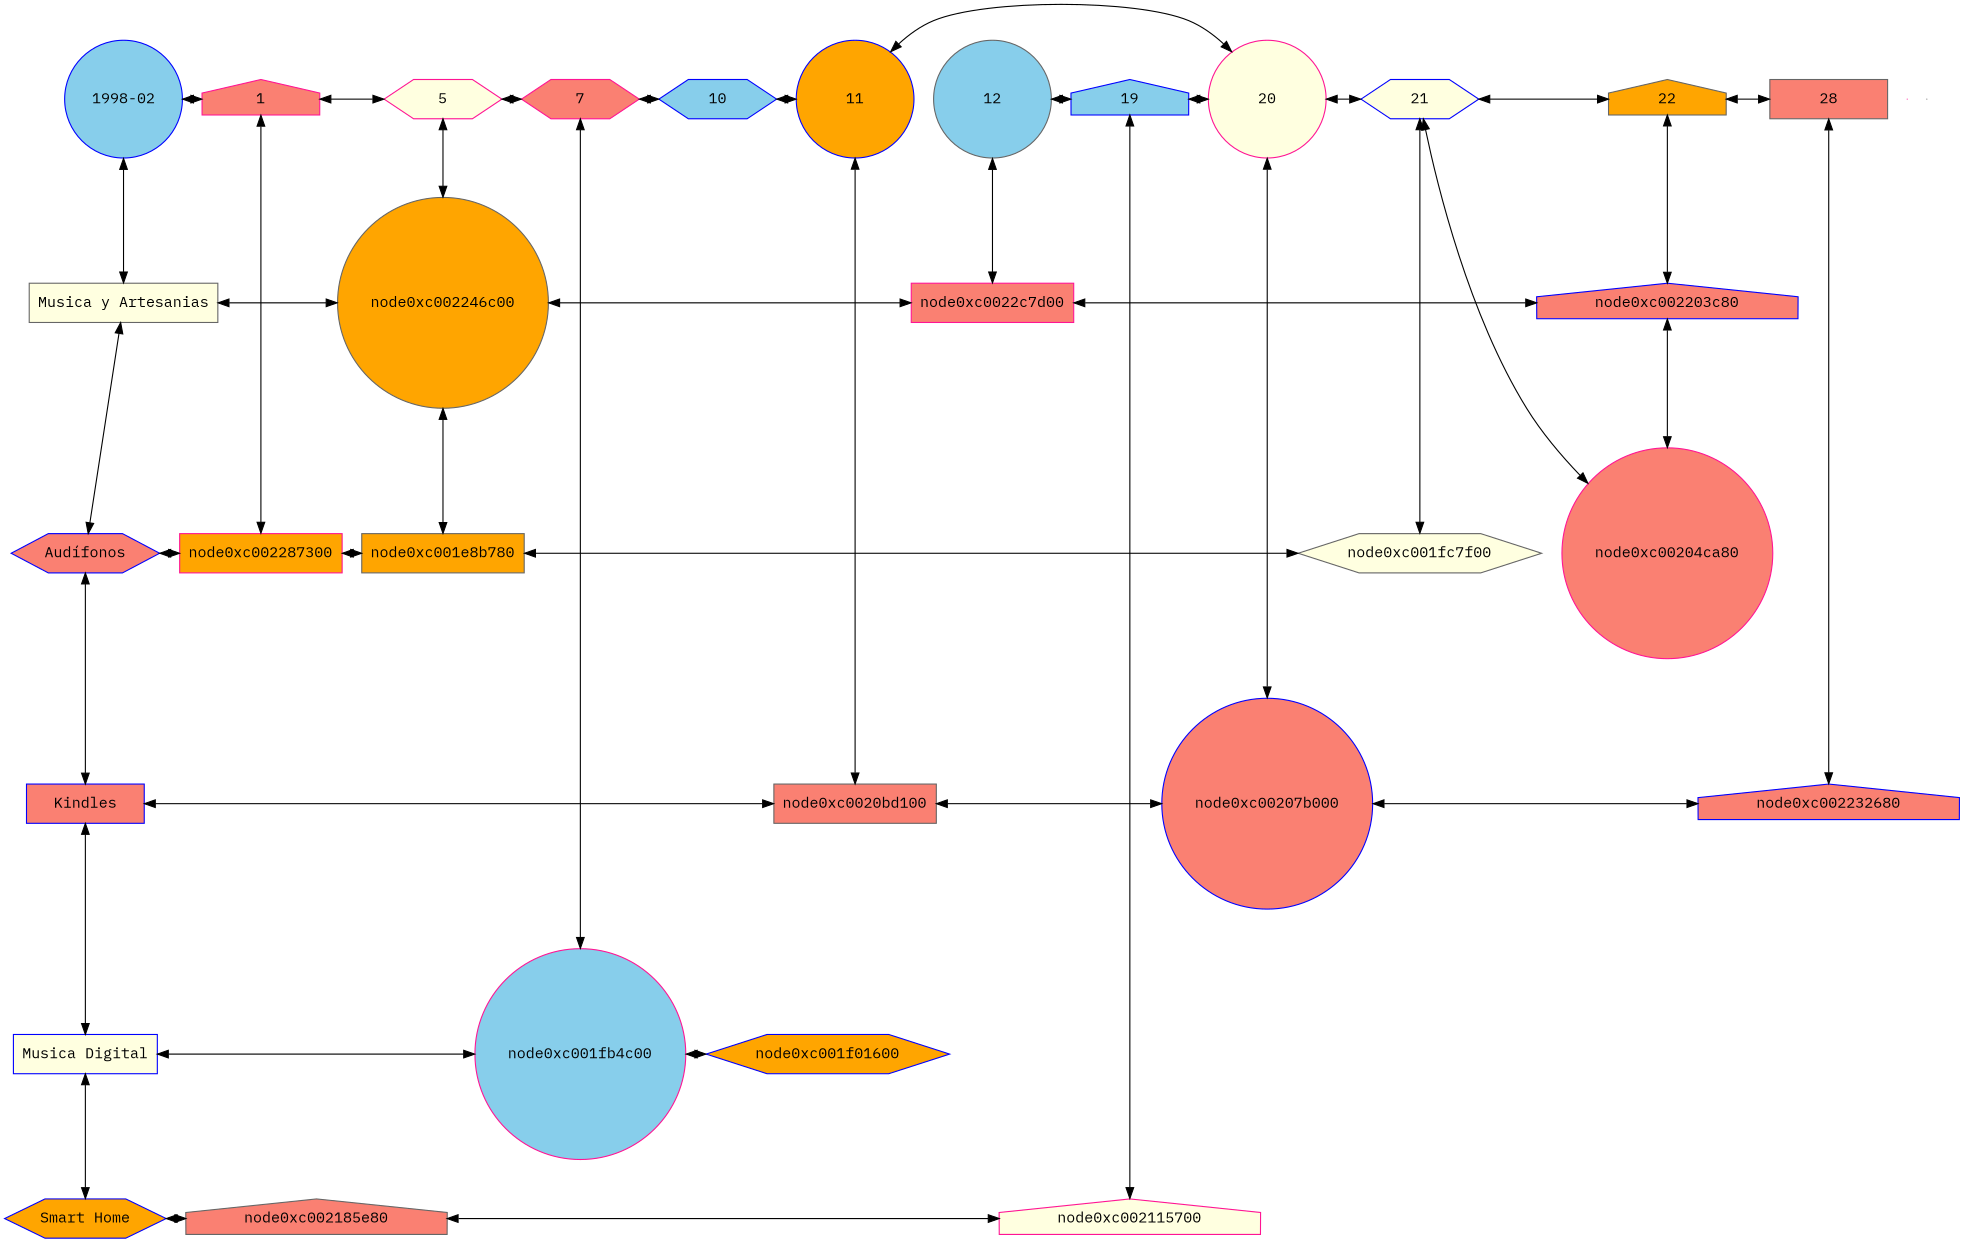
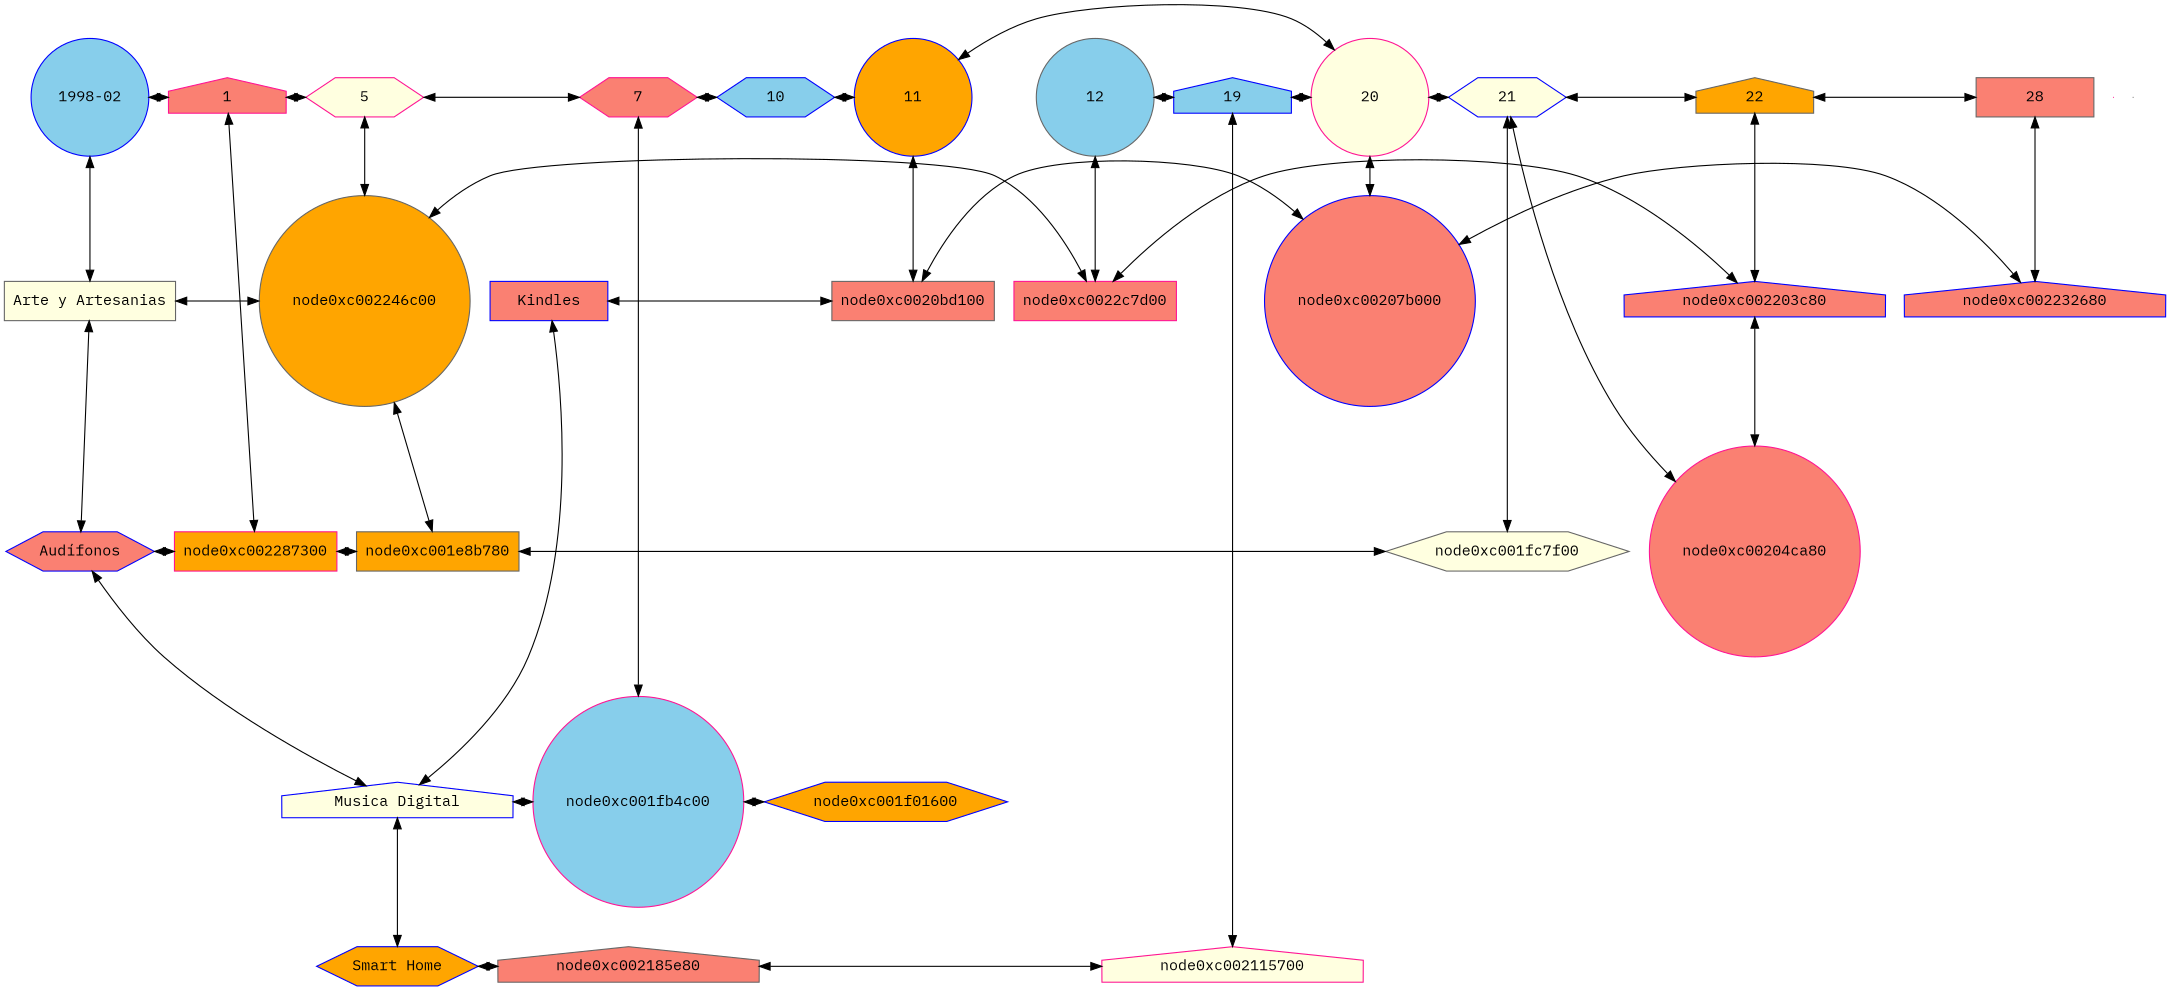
node "Musica y Artesanias": label "Musica y Artesanias" -> "Arte y Artesanias"
edge "Audífonos" -- "Kindles": now "Audífonos" -- "Musica Digital"
node "Musica Digital": shape box -> house
